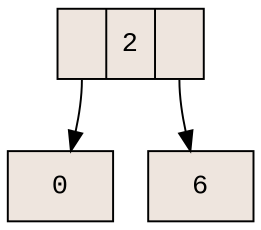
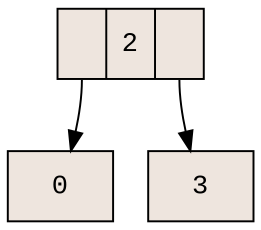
node "6": label "6" -> "3"
